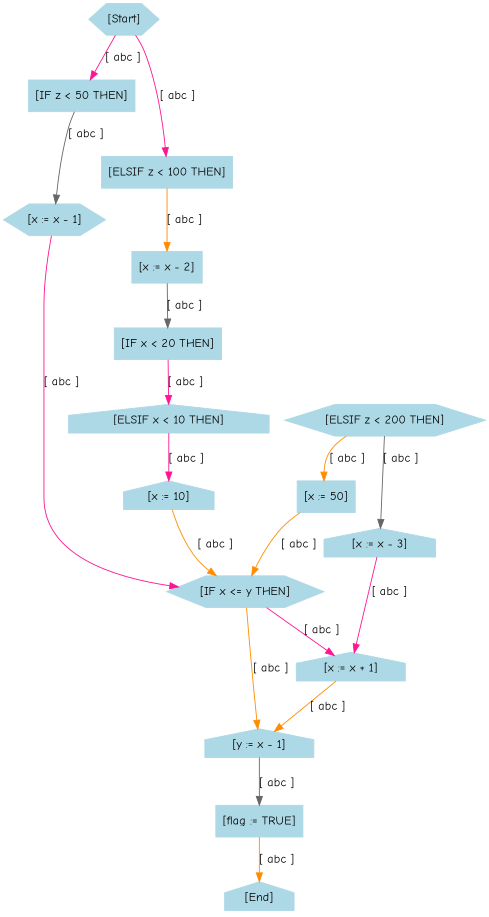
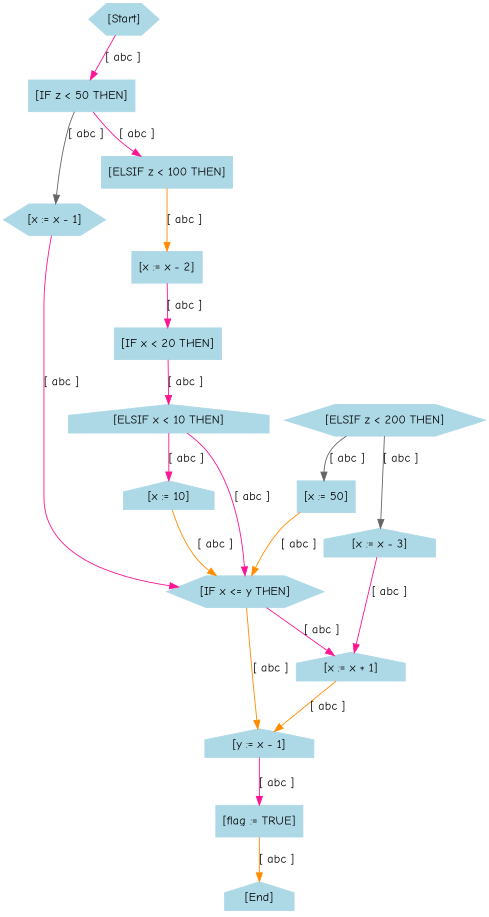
edge "[Start]" -> "[ELSIF z < 100 THEN]": now "[IF z < 50 THEN]" -> "[ELSIF z < 100 THEN]"
edge "[x := x - 2]" -> "[IF x < 20 THEN]": color gray40 -> deeppink
edge "[ELSIF z < 200 THEN]" -> "[x := 50]": color darkorange -> gray40
edge "[ELSIF x < 10 THEN]" -> "[IF x <= y THEN]": added, label "[ abc ]"
edge "[y := x - 1]" -> "[flag := TRUE]": color gray40 -> deeppink
